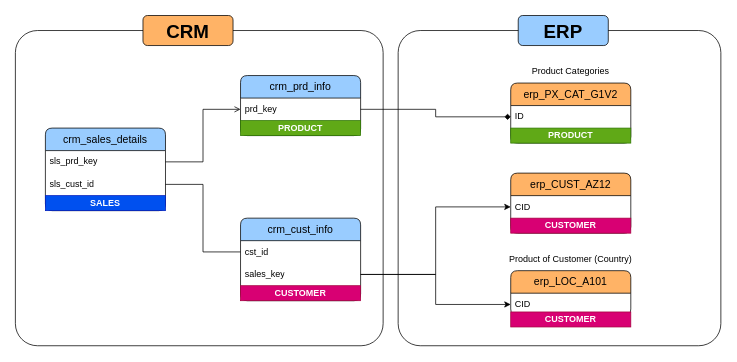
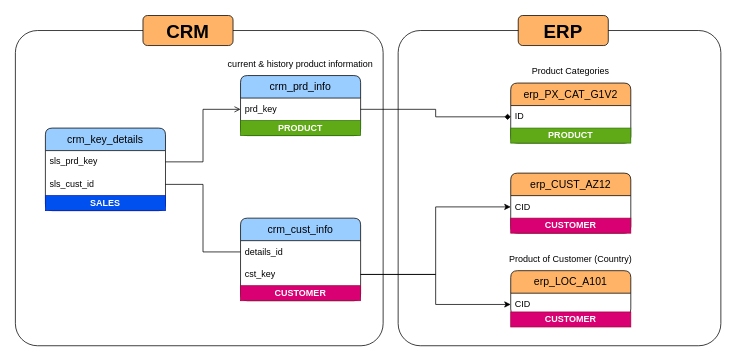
node "ERP": fillcolor #99ccff -> #ffb366
node "current & history product information": added
node "crm_sales_details": label "crm_sales_details" -> "crm_key_details"
node "cst_id": label "cst_id" -> "details_id"
node "sales_key": label "sales_key" -> "cst_key"
